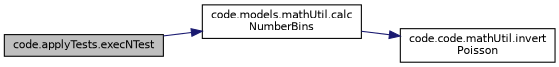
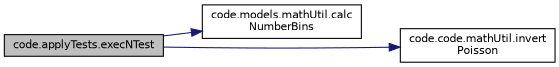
edge "code.models.mathUtil.calc NumberBins" -> "code.code.mathUtil.invert Poisson": now "code.applyTests.execNTest" -> "code.code.mathUtil.invert Poisson"
